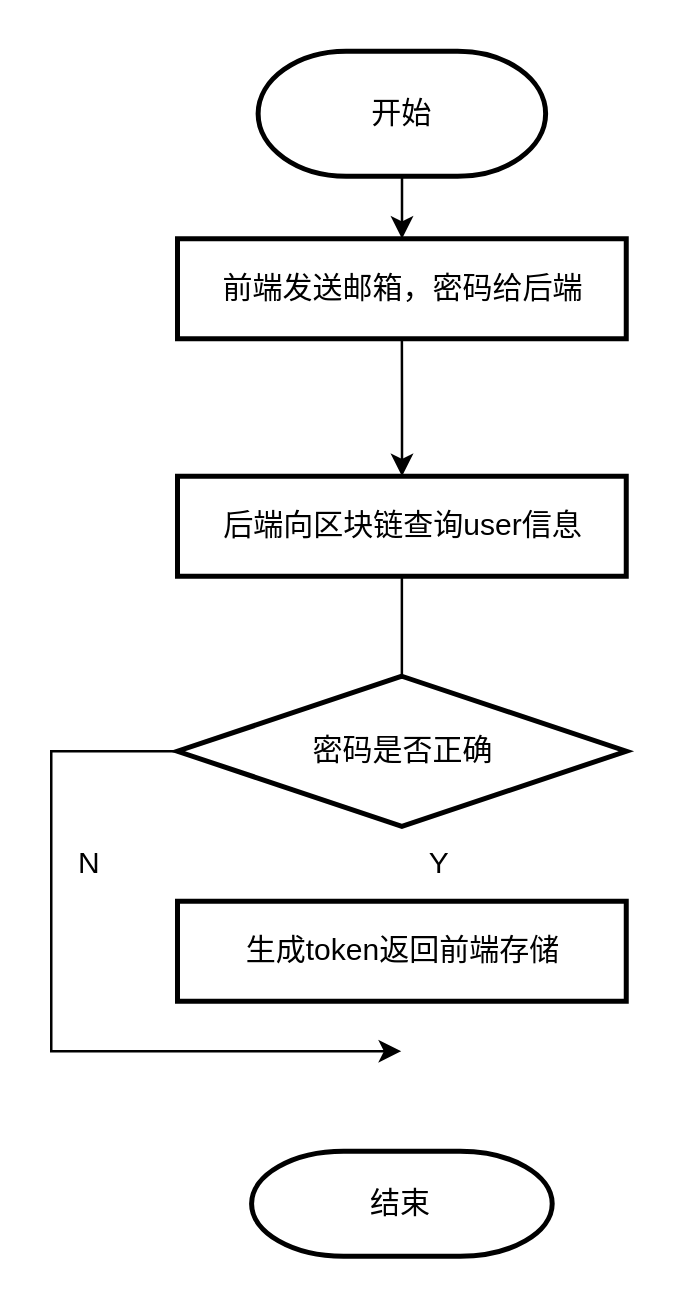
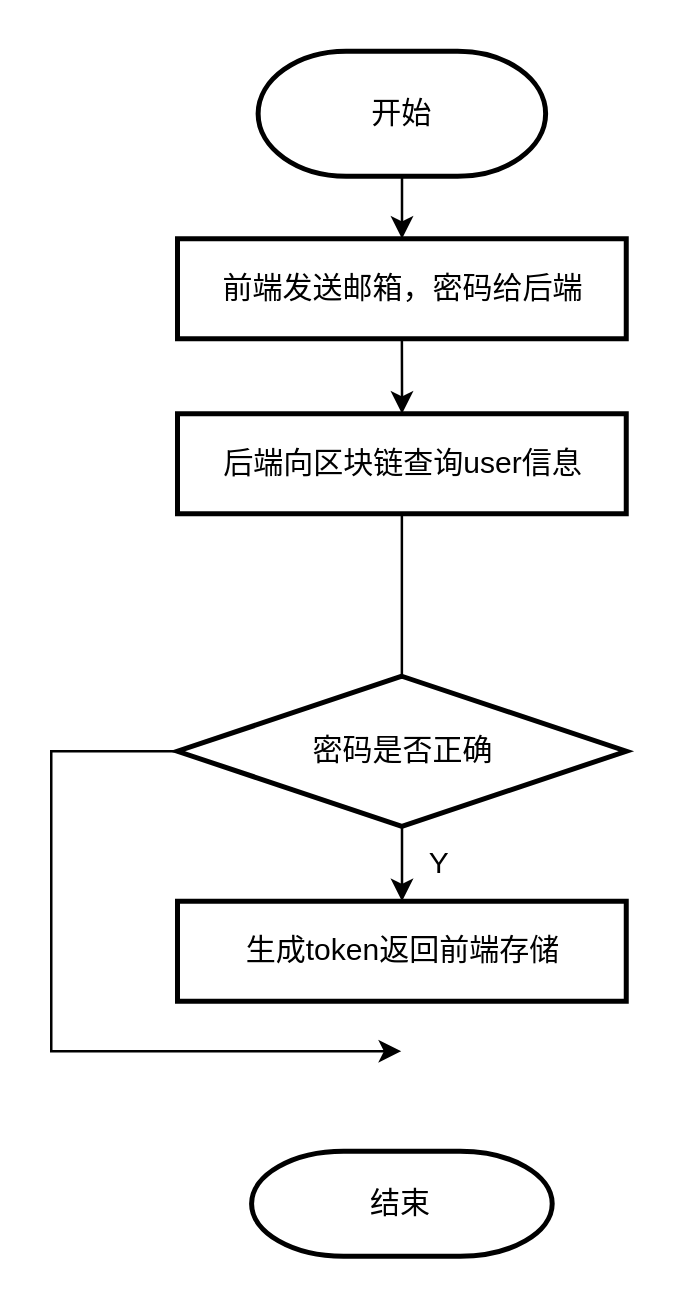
node "后端向区块链查询user信息": moved (402, 526) -> (402, 464)
node "N": removed
edge "密码是否正确" -> "生成token返回前端存储": added
